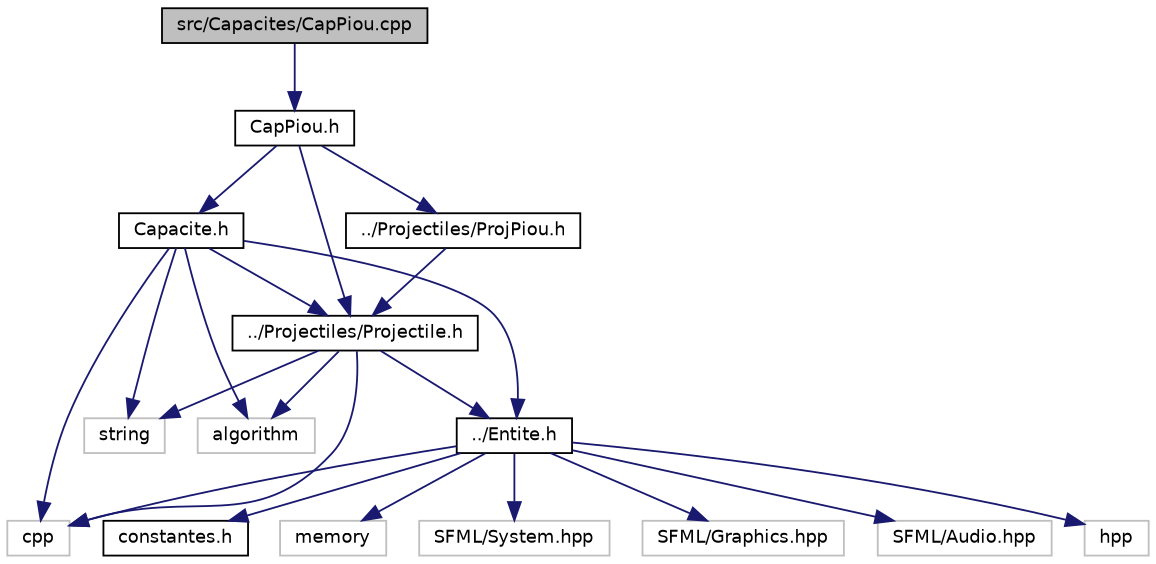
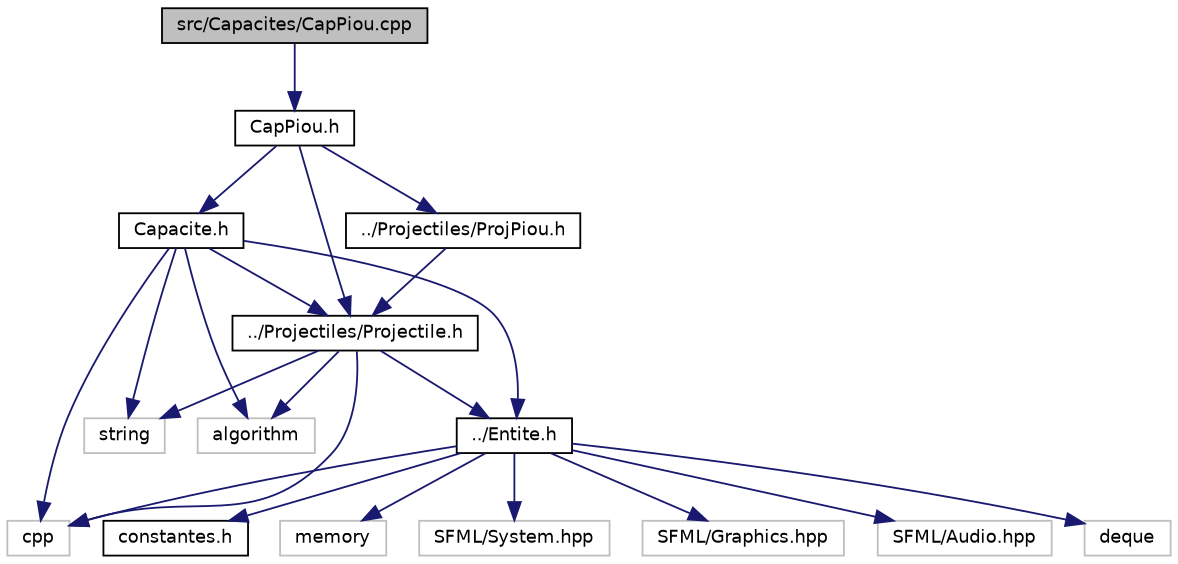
node "hpp": label "hpp" -> "deque"
